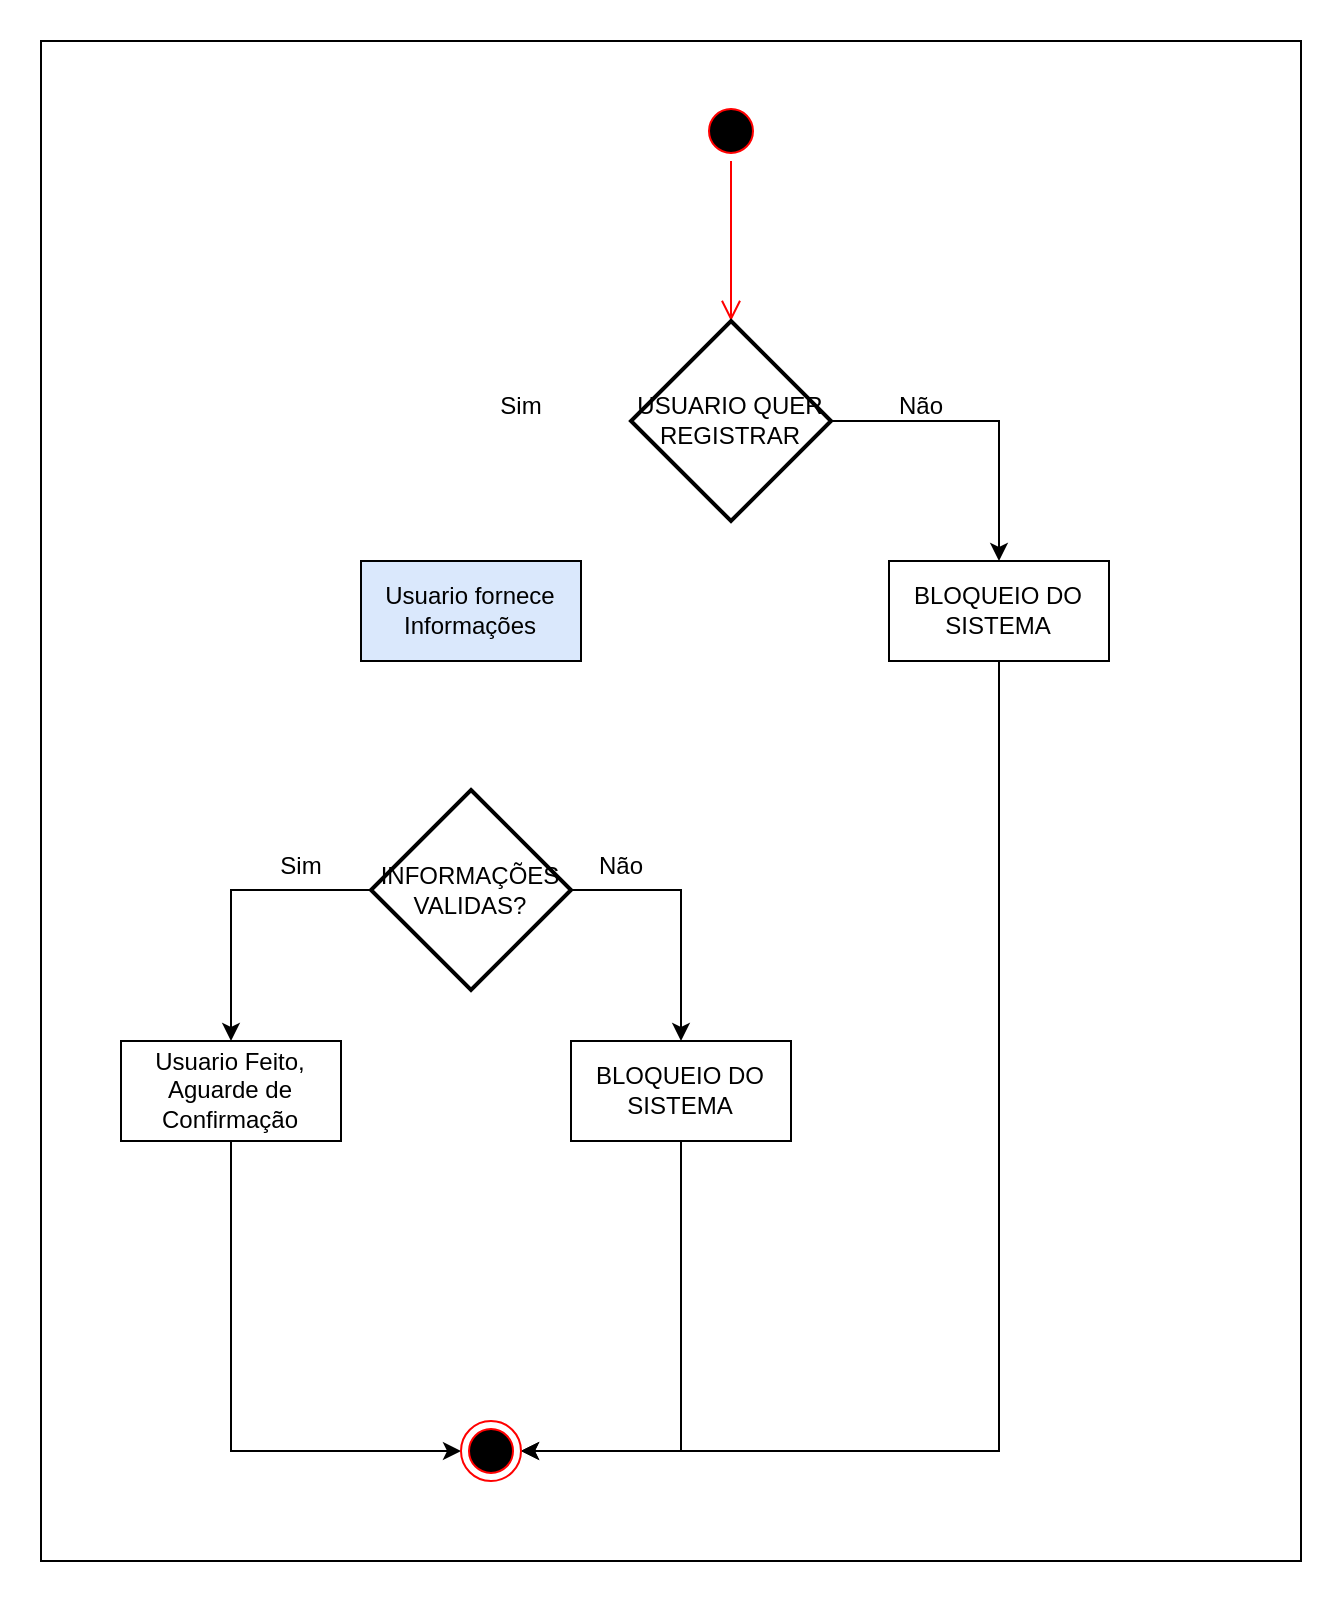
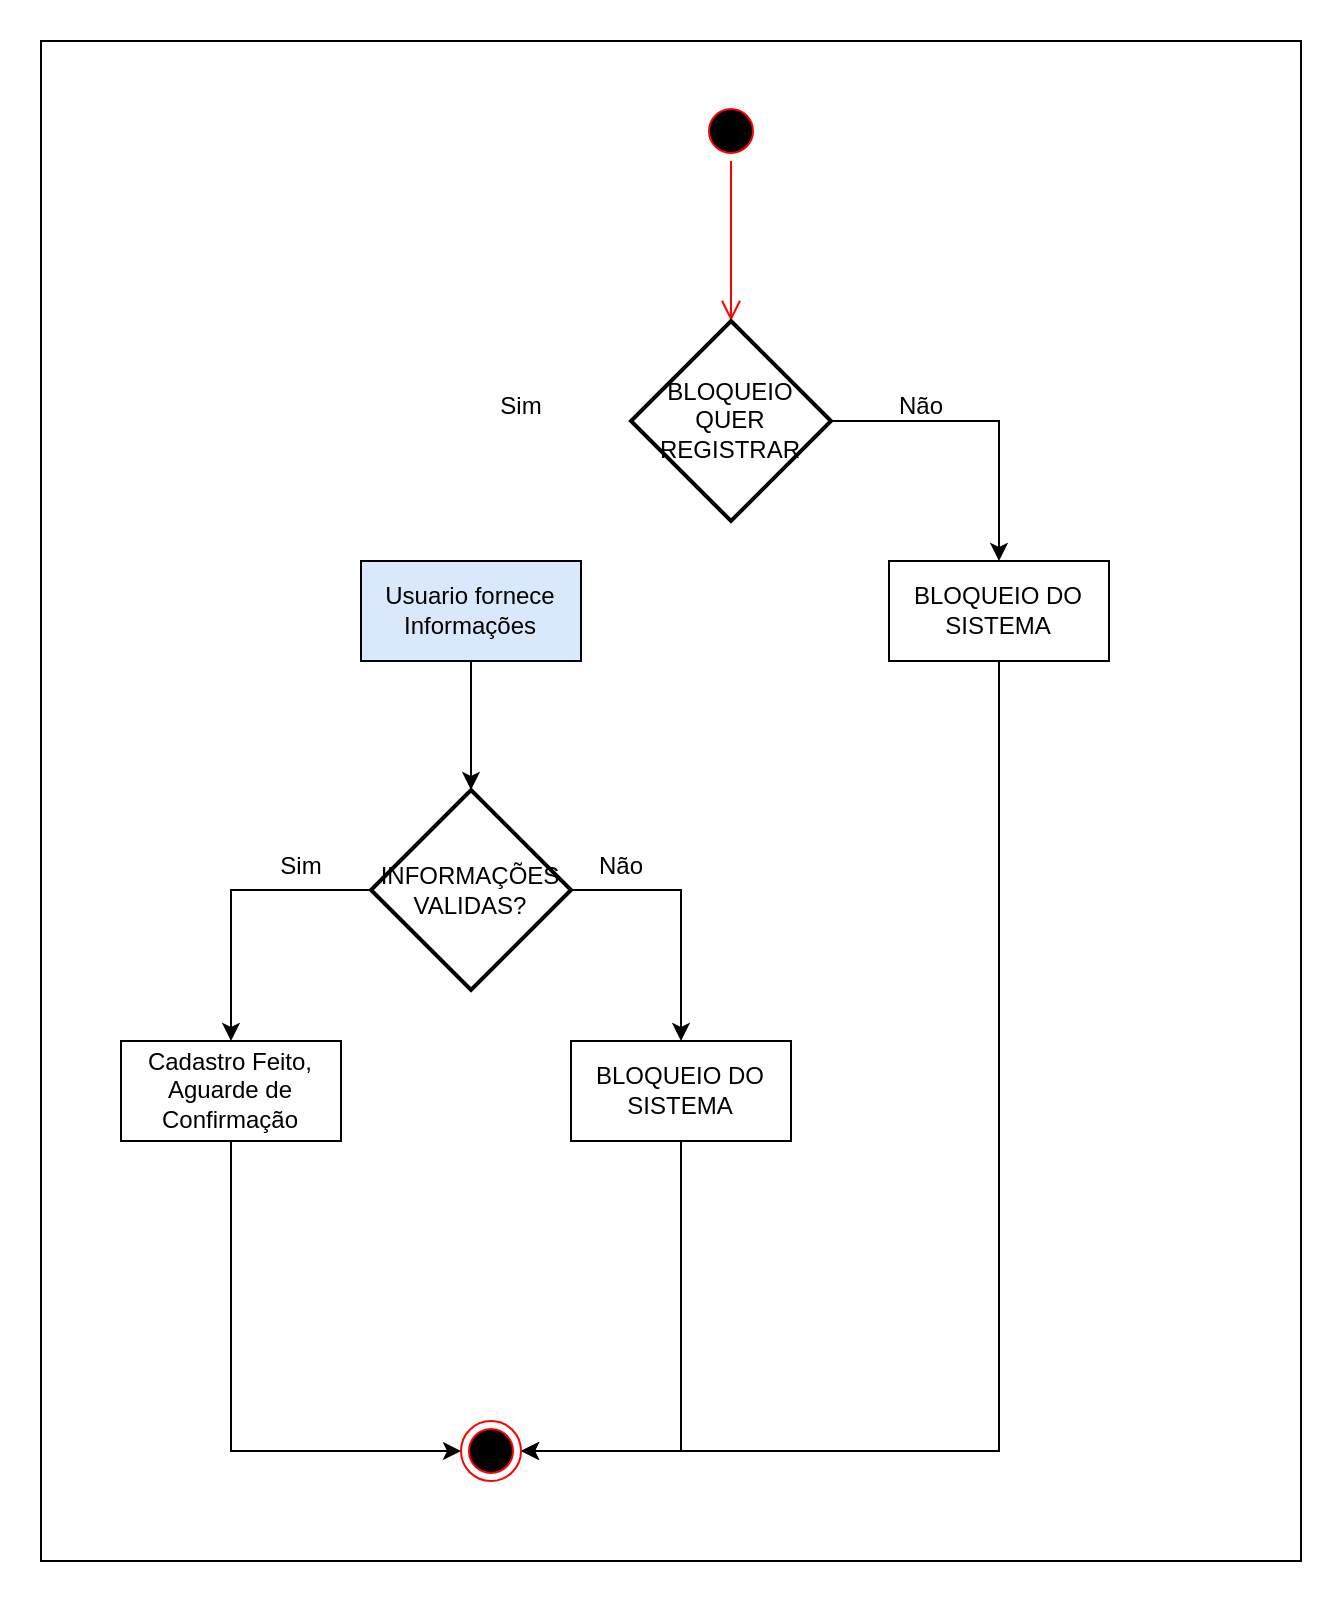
node "USUARIO QUER REGISTRAR": label "USUARIO QUER REGISTRAR" -> "BLOQUEIO QUER REGISTRAR"
edge "Usuario fornece Informações" -> "INFORMAÇÕES VALIDAS?": added
node "Usuario Feito, Aguarde de Confirmação": label "Usuario Feito, Aguarde de Confirmação" -> "Cadastro Feito, Aguarde de Confirmação"
